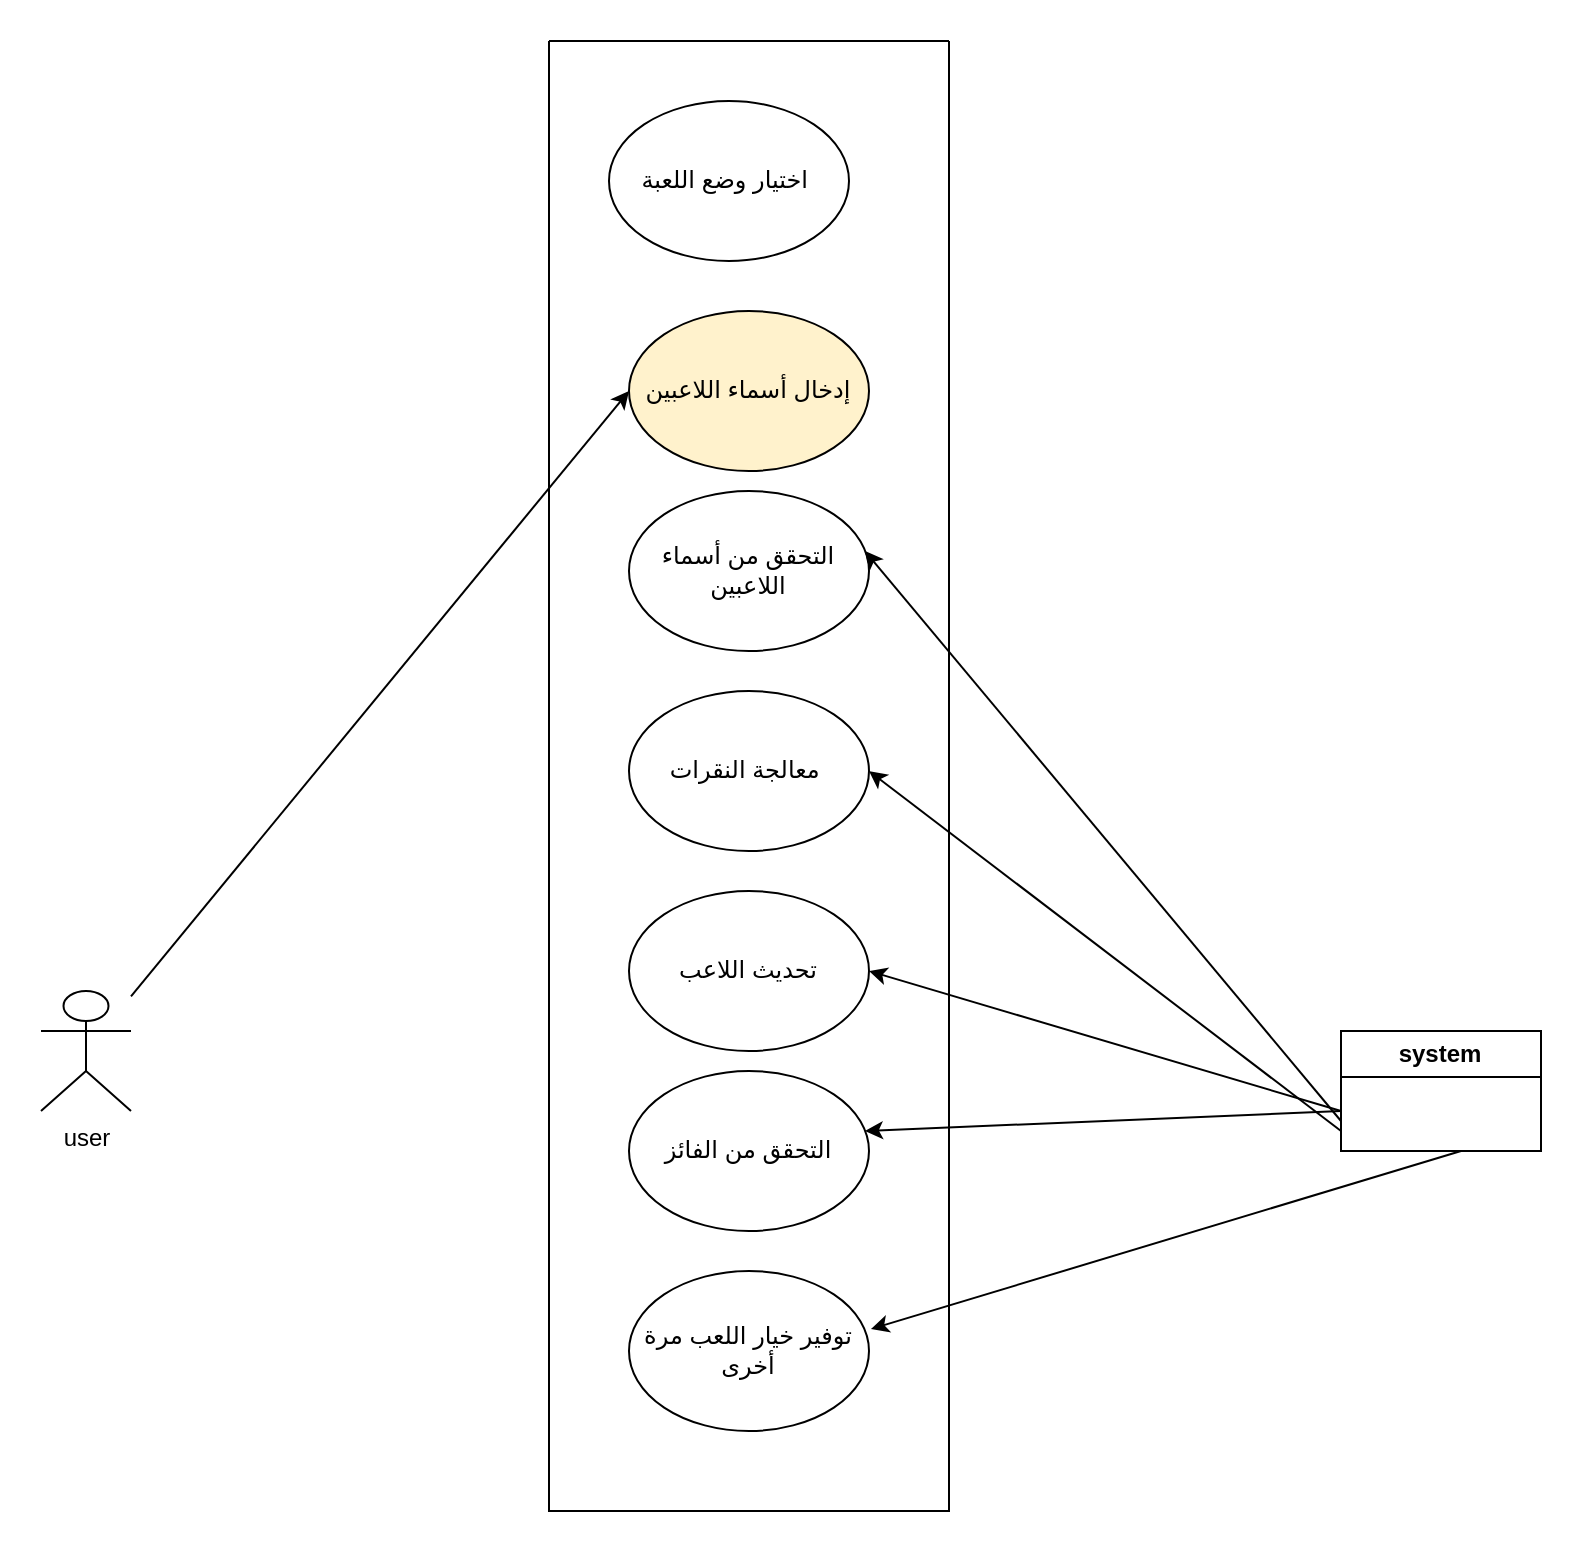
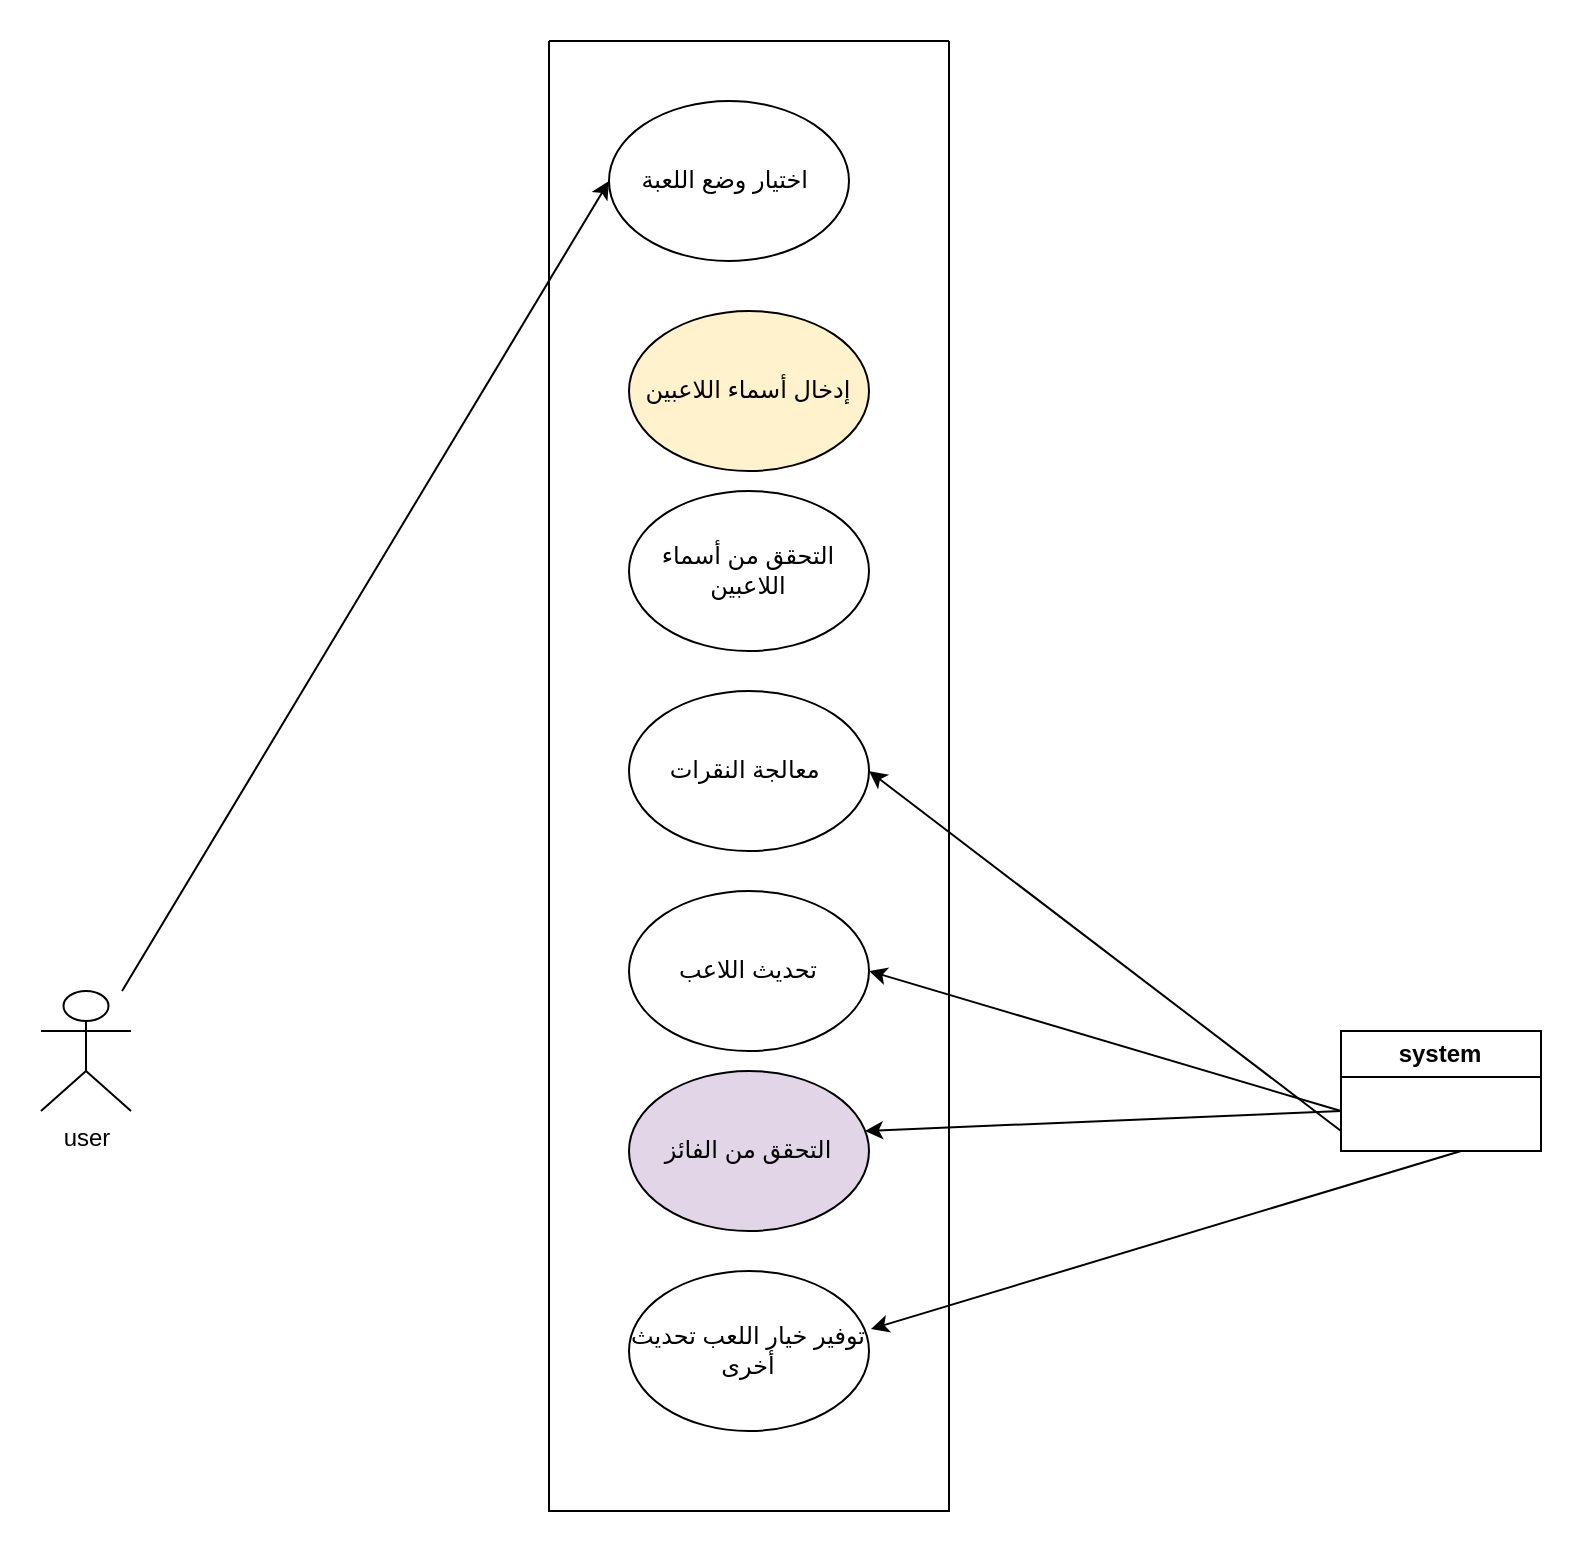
edge "user" -> "اختيار وضع اللعبة": added
edge "user" -> "إدخال أسماء اللاعبين": removed
edge "system" -> "التحقق من أسماء اللاعبين": removed
node "التحقق من الفائز": fillcolor #ffffff -> #e1d5e7
node "توفير خيار اللعب مرة أخرى": label "توفير خيار اللعب مرة أخرى" -> "توفير خيار اللعب تحديث أخرى"
